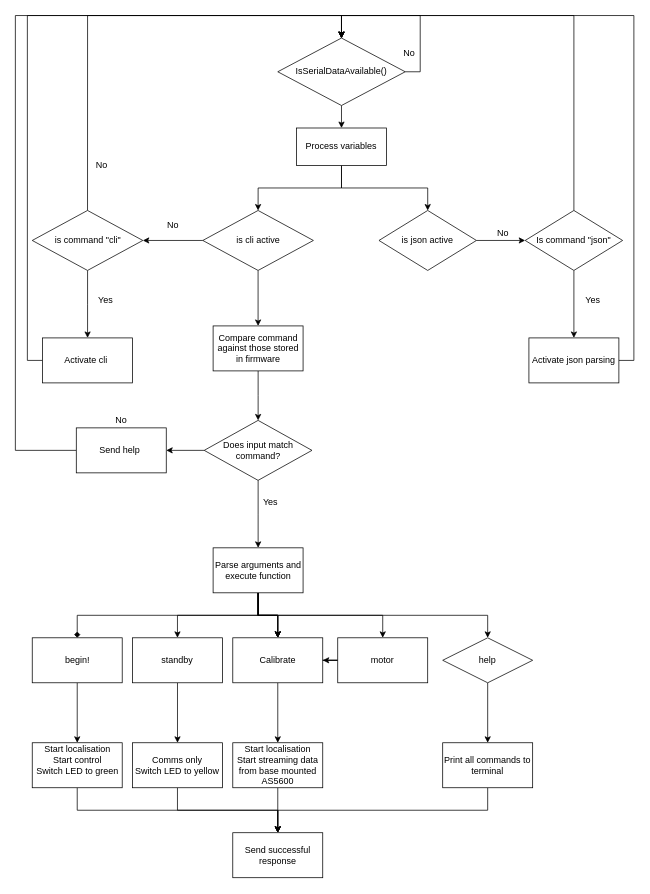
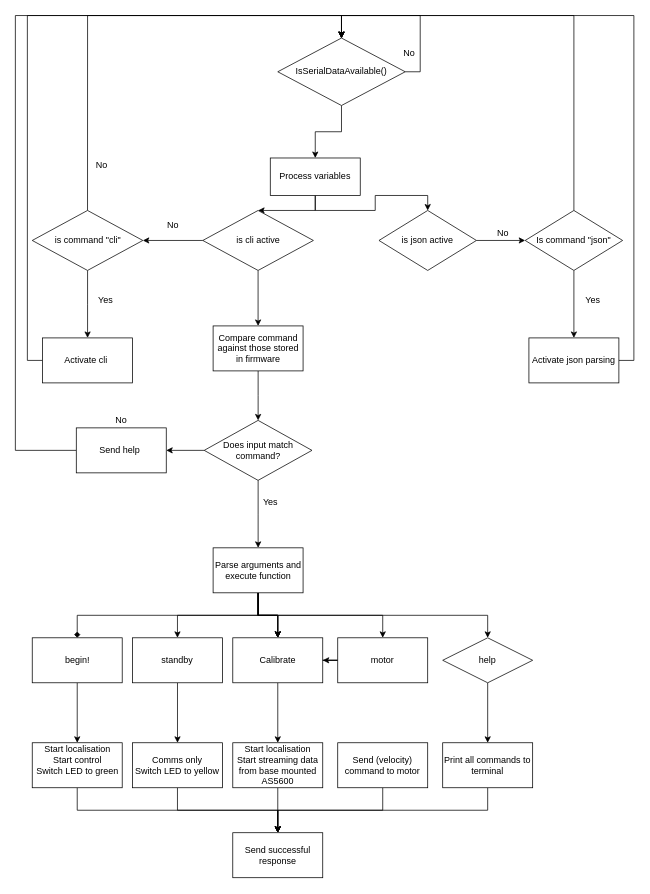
node "Process variables": moved (342, 147) -> (315, 177)
node "Send (velocity) command to motor": added
edge "Send (velocity) command to motor" -> "Send successful response": added
